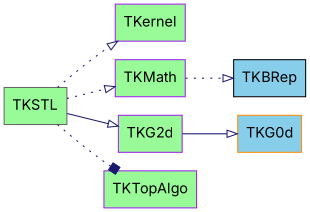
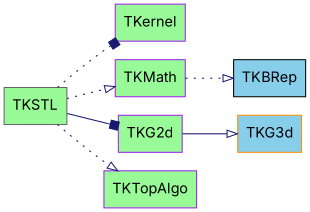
edge "TKSTL" -> "TKernel": arrowhead onormal -> box
edge "TKSTL" -> "TKG2d": arrowhead onormal -> box
node "TKG0d": label "TKG0d" -> "TKG3d"
edge "TKSTL" -> "TKTopAlgo": arrowhead box -> onormal
